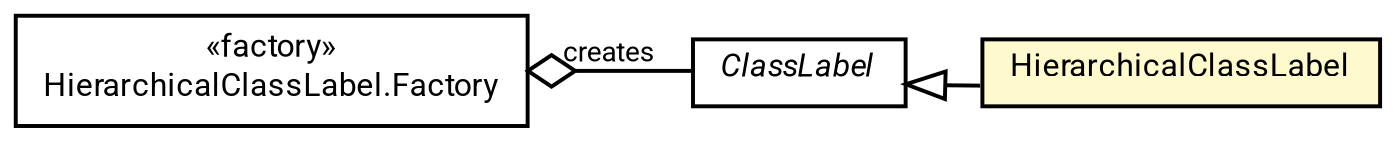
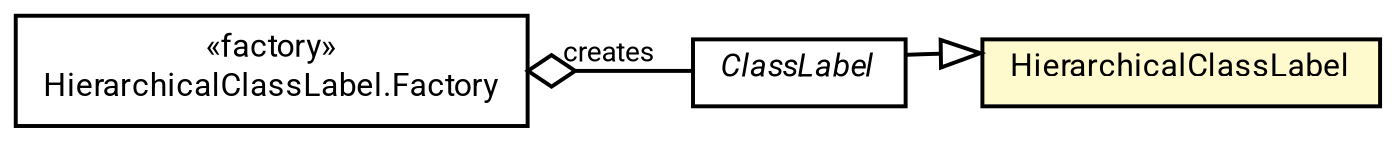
edge "HierarchicalClassLabel" -> "ClassLabel": reversed
